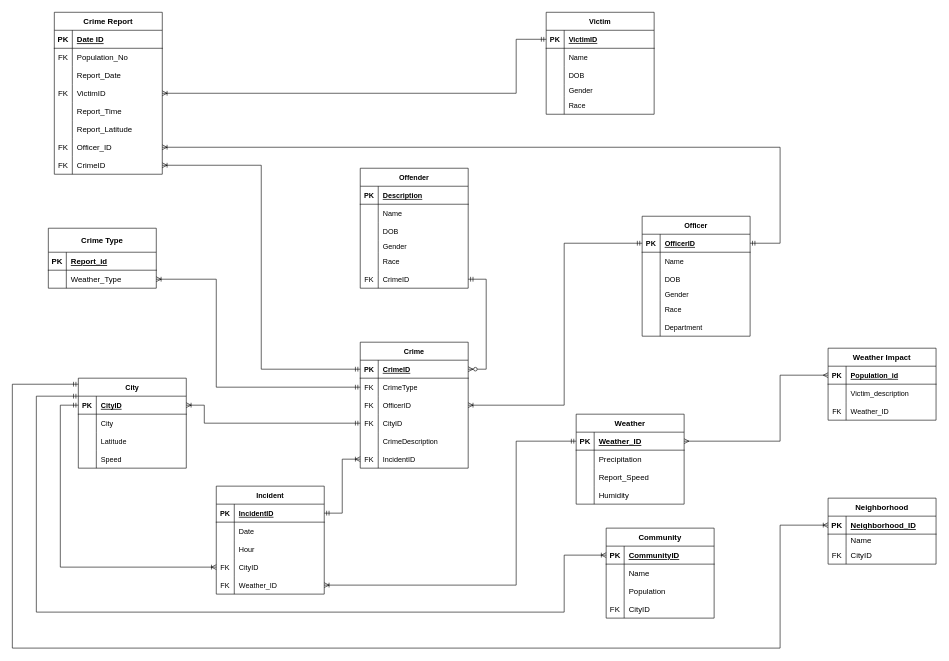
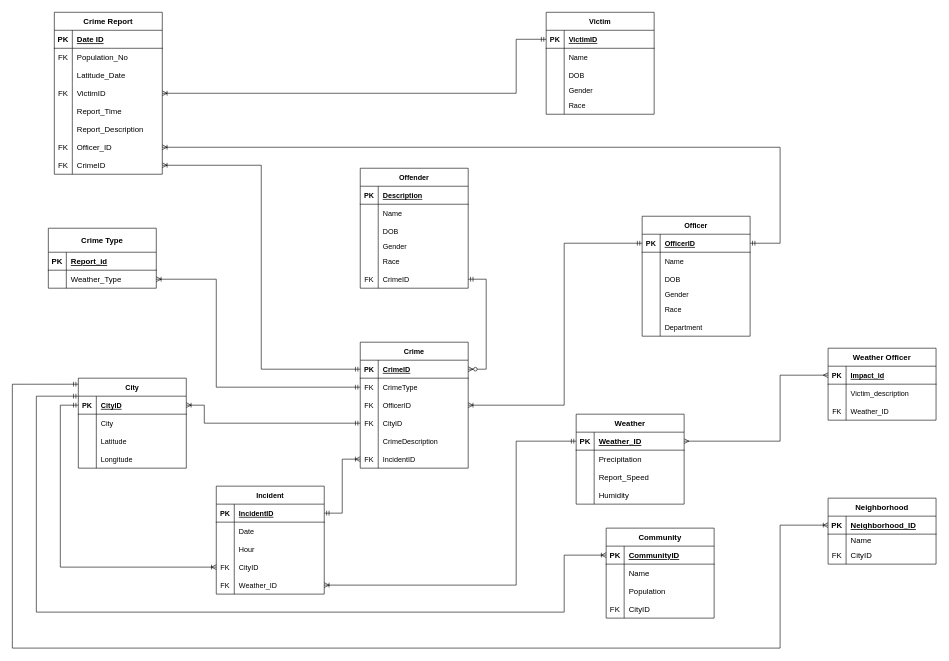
node "Report_Date": label "Report_Date" -> "Latitude_Date"
node "Report_Latitude": label "Report_Latitude" -> "Report_Description"
node "Weather Impact": label "Weather Impact" -> "Weather Officer"
node "Population_id": label "Population_id" -> "Impact_id"
node "Speed": label "Speed" -> "Longitude"
